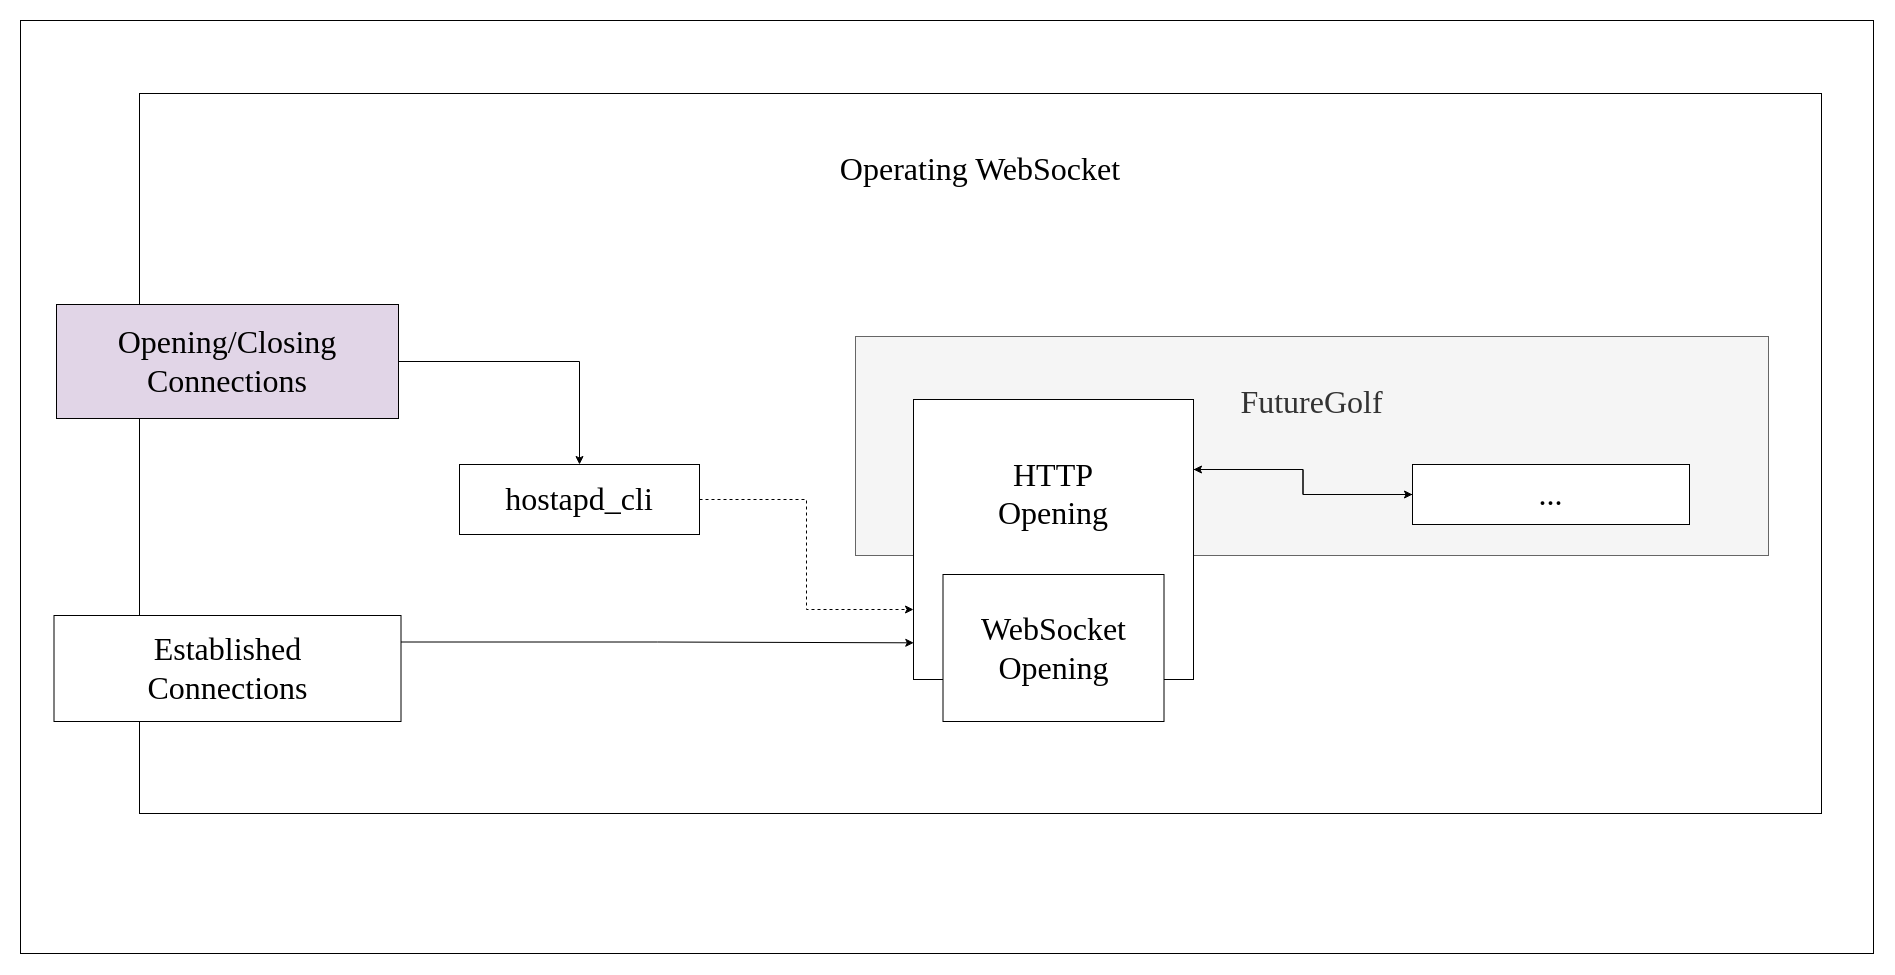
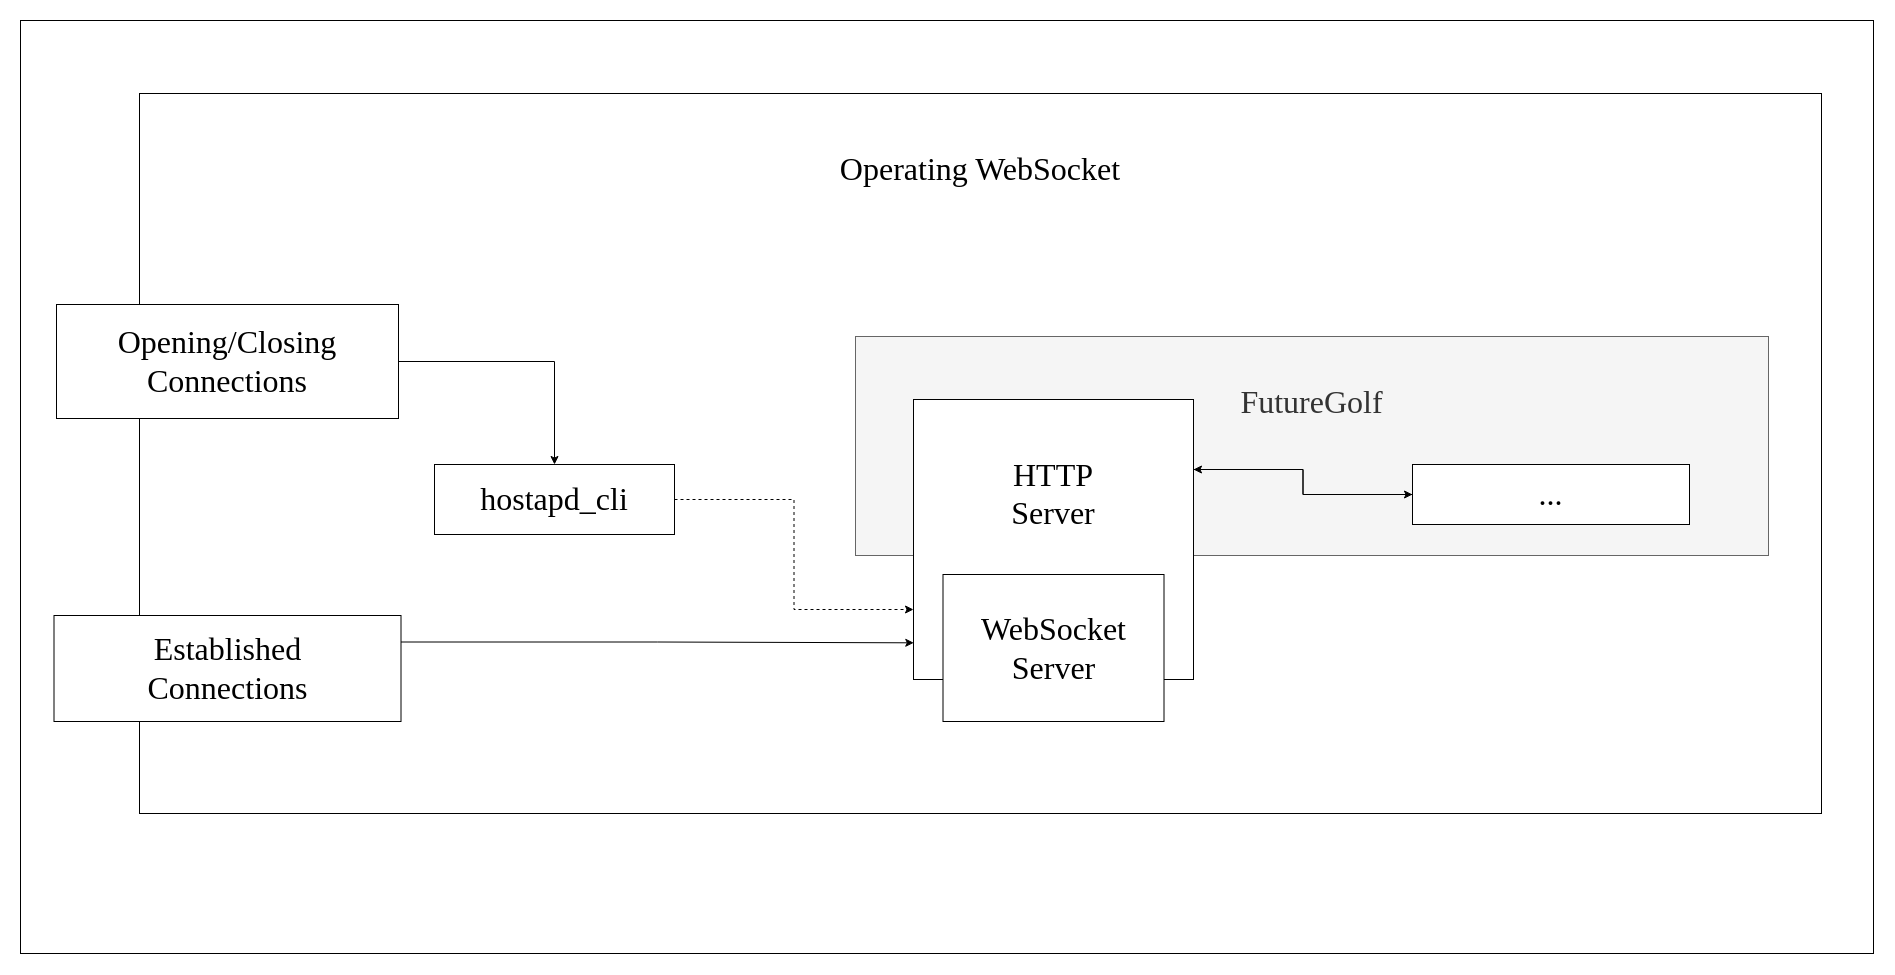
node "Opening/Closing Connections": fillcolor #e1d5e7 -> #ffffff
node "HTTP Opening": label "HTTP Opening" -> "HTTP Server"
node "hostapd_cli": moved (580, 500) -> (555, 500)
node "WebSocket Opening": label "WebSocket Opening" -> "WebSocket Server"
